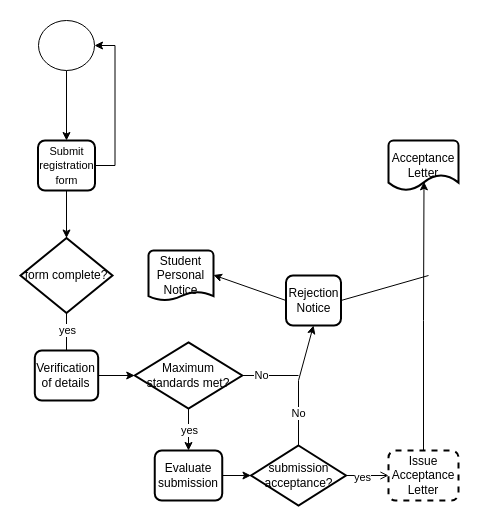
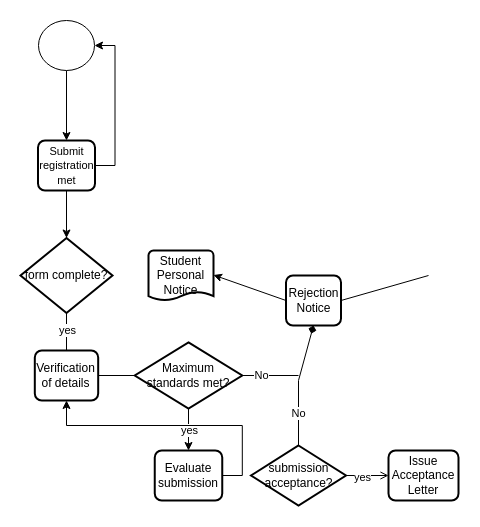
node "Submit registration form": label "Submit registration form" -> "Submit registration met"
node "Acceptance Letter": removed
edge "Issue Acceptance Letter" -> "Acceptance Letter": removed
edge "submission acceptance?" -> "Rejection Notice": arrowhead classic -> diamond
edge "Verification of details" -> "Maximum standards met?": arrowhead classic -> none
edge "Evaluate submission" -> "submission acceptance?": now "Evaluate submission" -> "Verification of details"
node "Issue Acceptance Letter": style dashed -> solid
